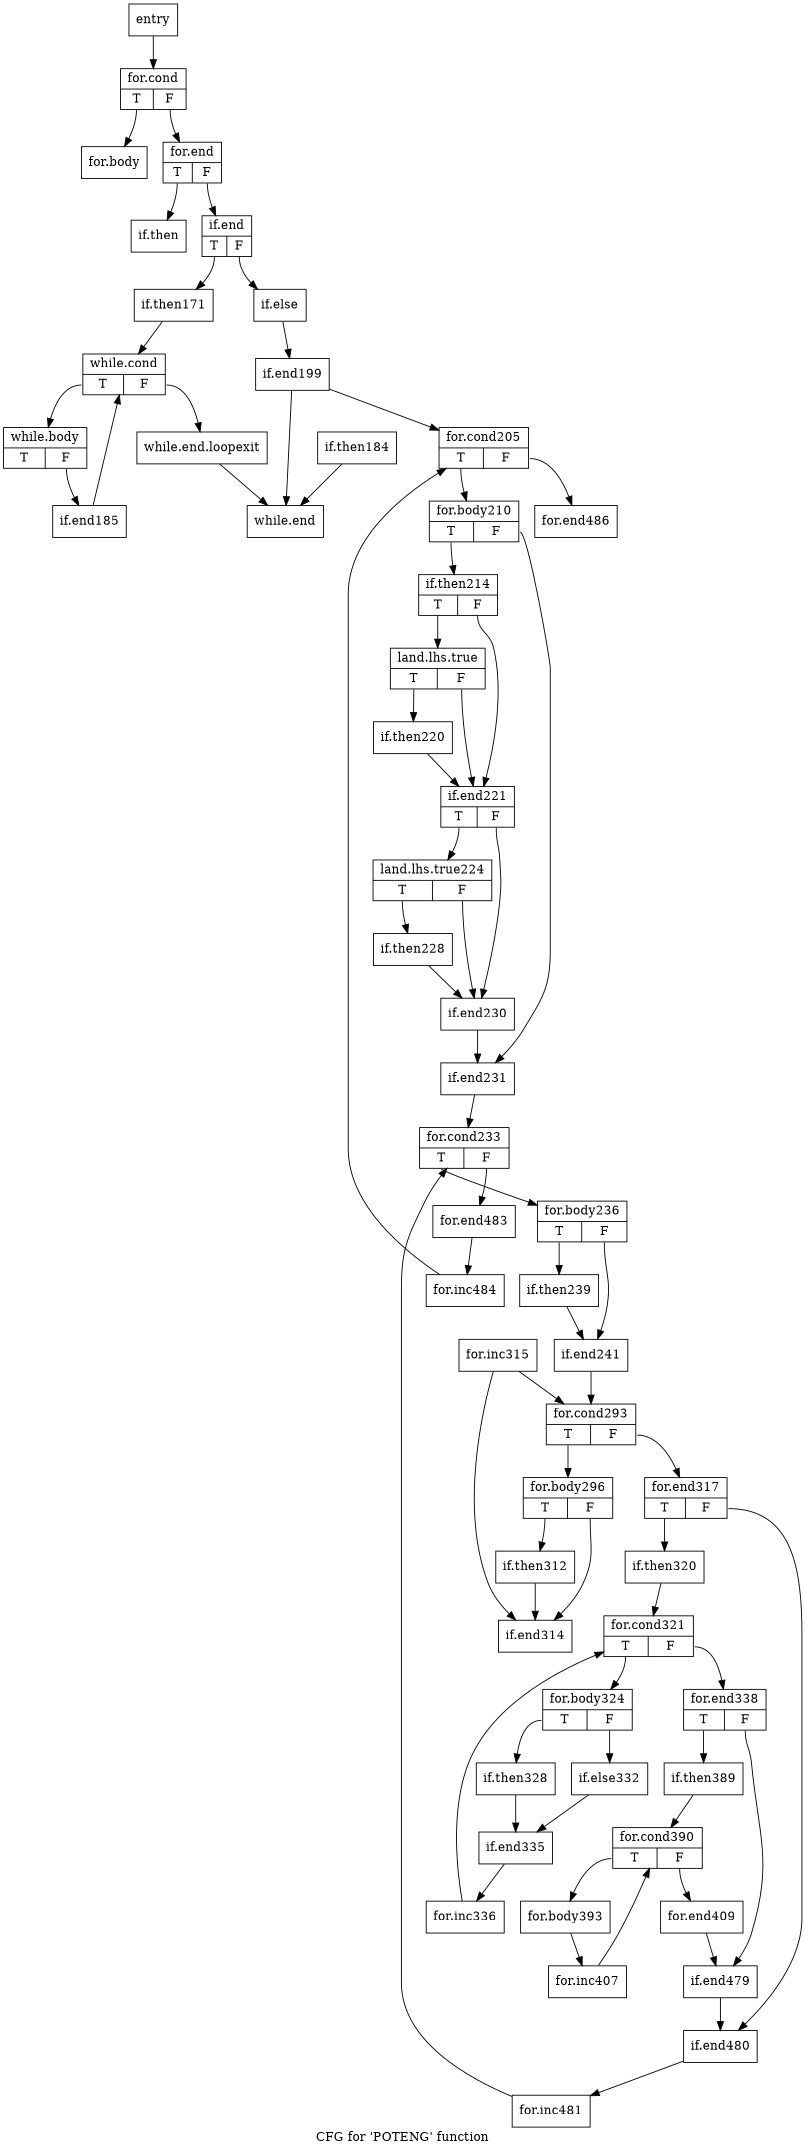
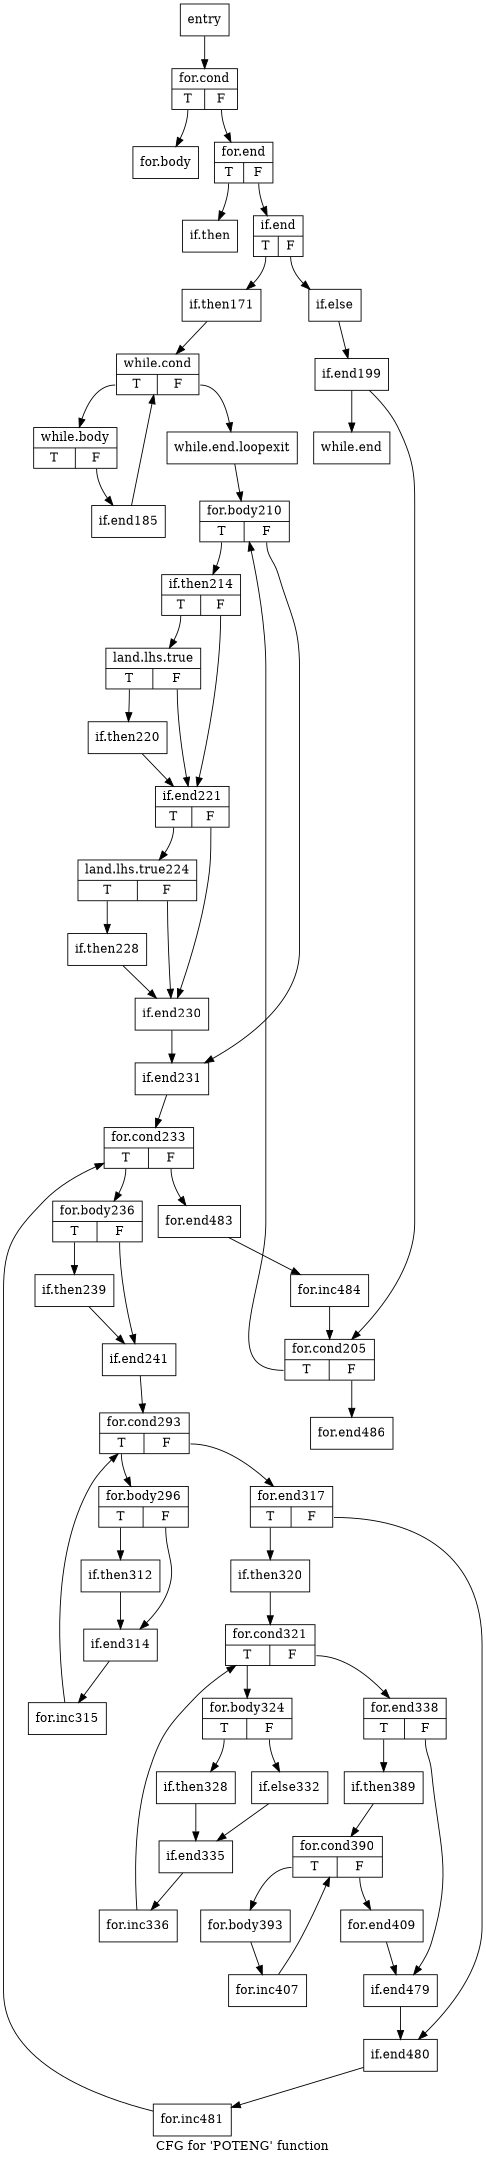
node "if.then184": removed
edge "while.end.loopexit" -> "while.end": now "while.end.loopexit" -> "for.body210"
edge "for.inc315" -> "if.end314": reversed
